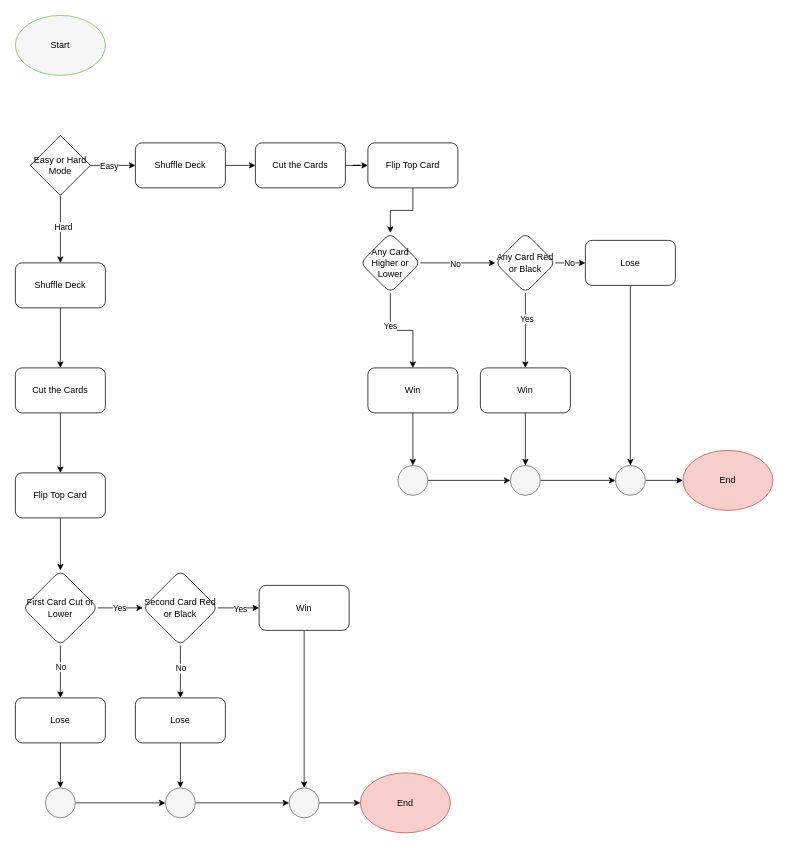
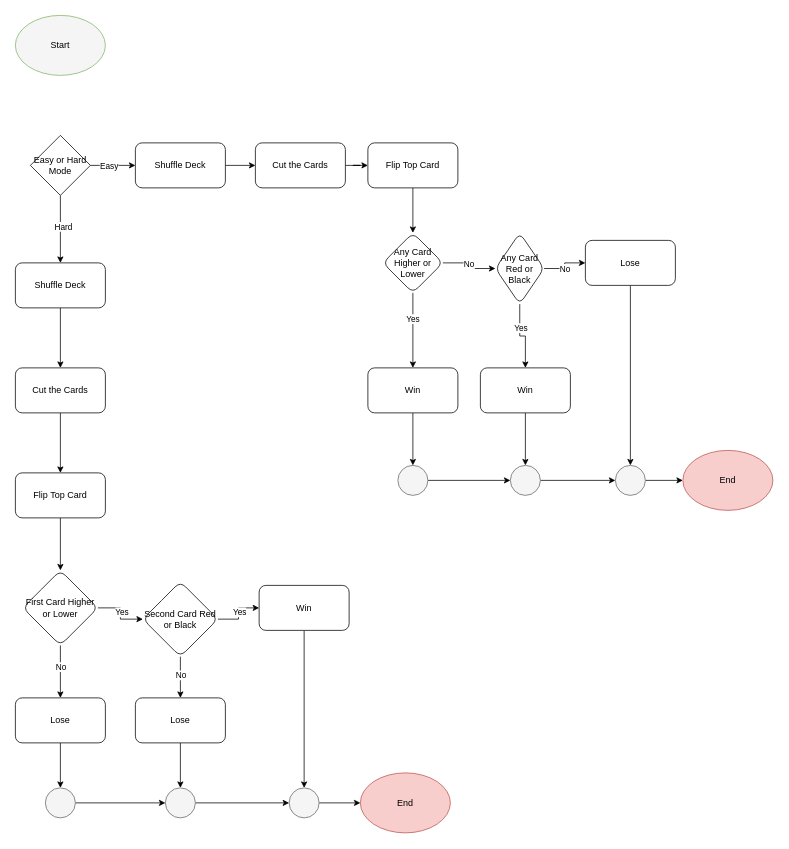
node "Any Card Higher or Lower": moved (390, 263) -> (413, 263)
node "Any Card Red or Black": size 60x60 -> 49x71
node "First Card Cut or Lower": label "First Card Cut or Lower" -> "First Card Higher or Lower"
node "Second Card Red or Black": moved (180, 608) -> (180, 619)
